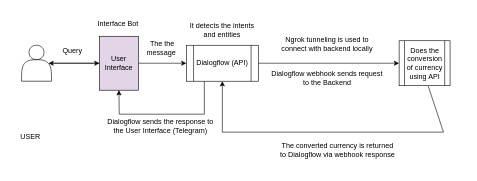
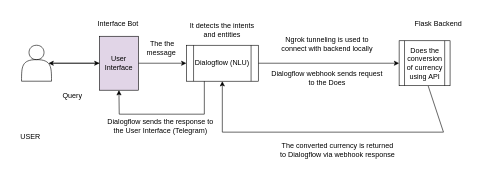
node "Flask Backend": added
node "Query": moved (72, 51) -> (72, 96)
node "Dialogflow (API)": label "Dialogflow (API)" -> "Dialogflow (NLU)"
node "Dialogflow webhook sends request to the Backend": label "Dialogflow webhook sends request to the Backend" -> "Dialogflow webhook sends request to the Does"
